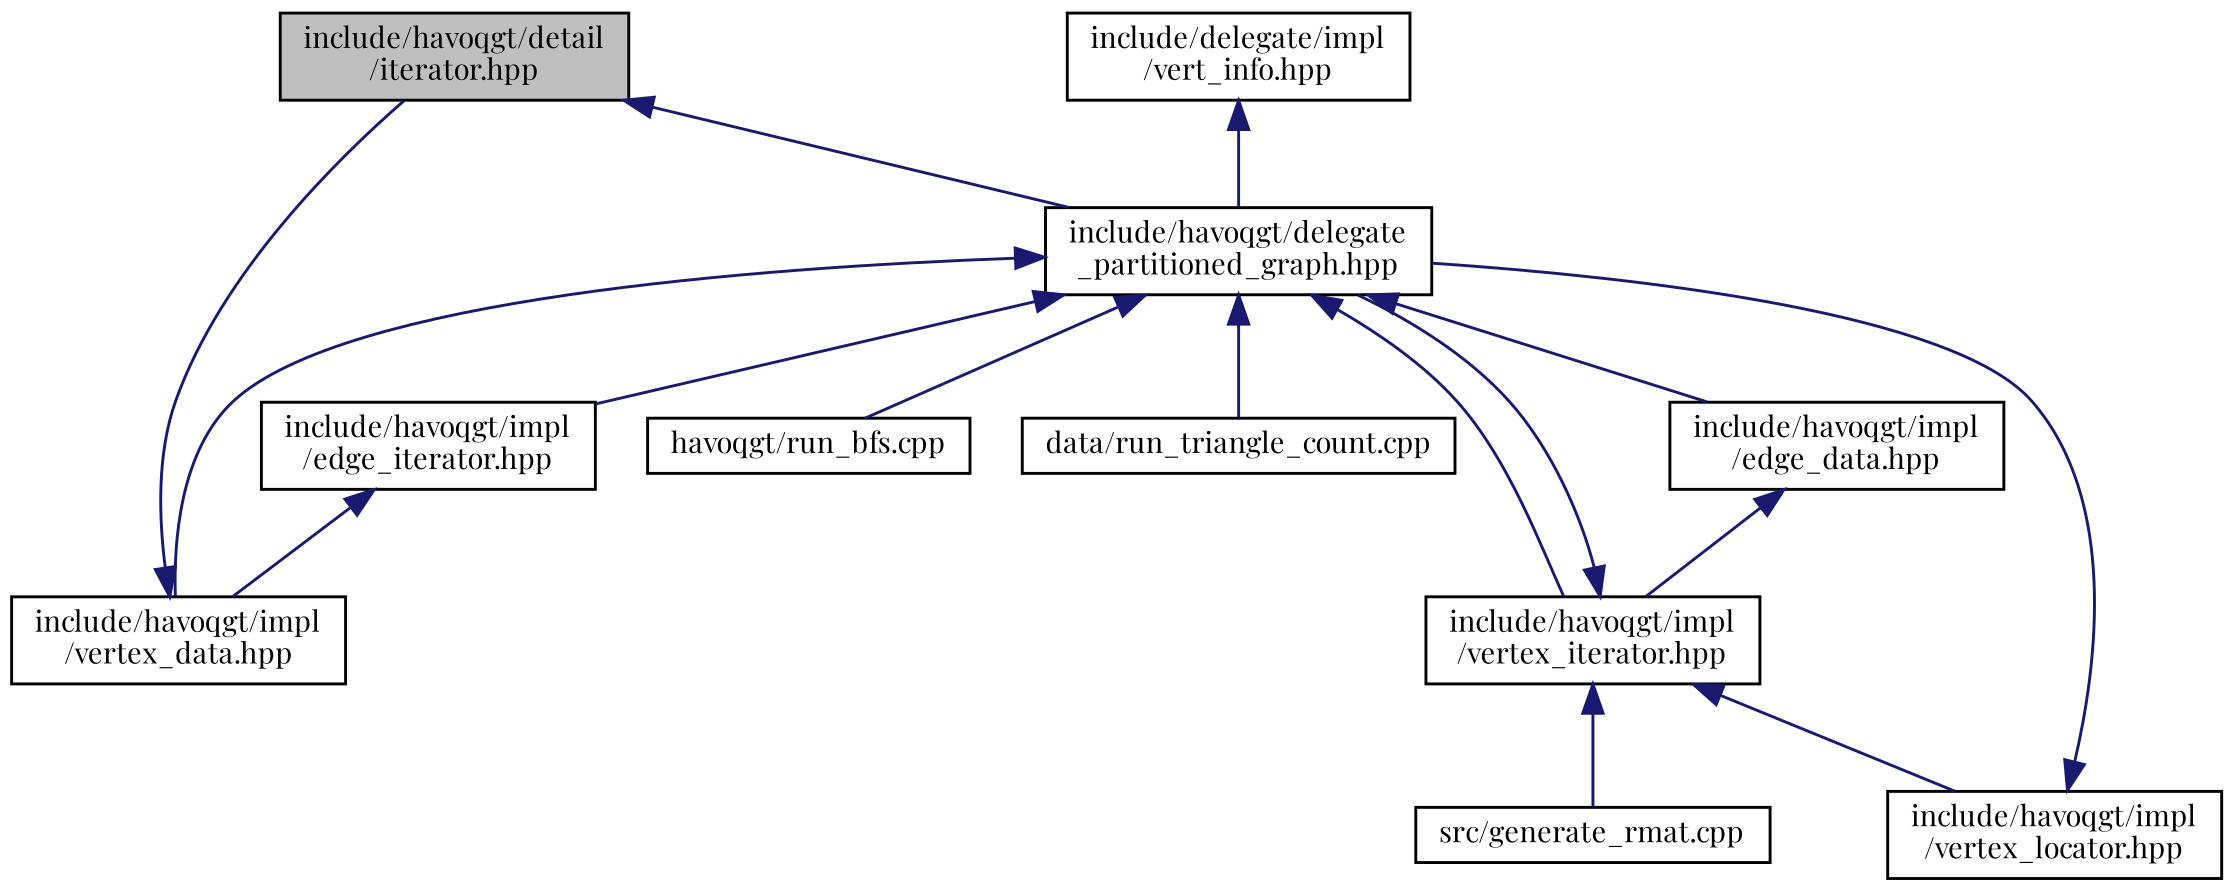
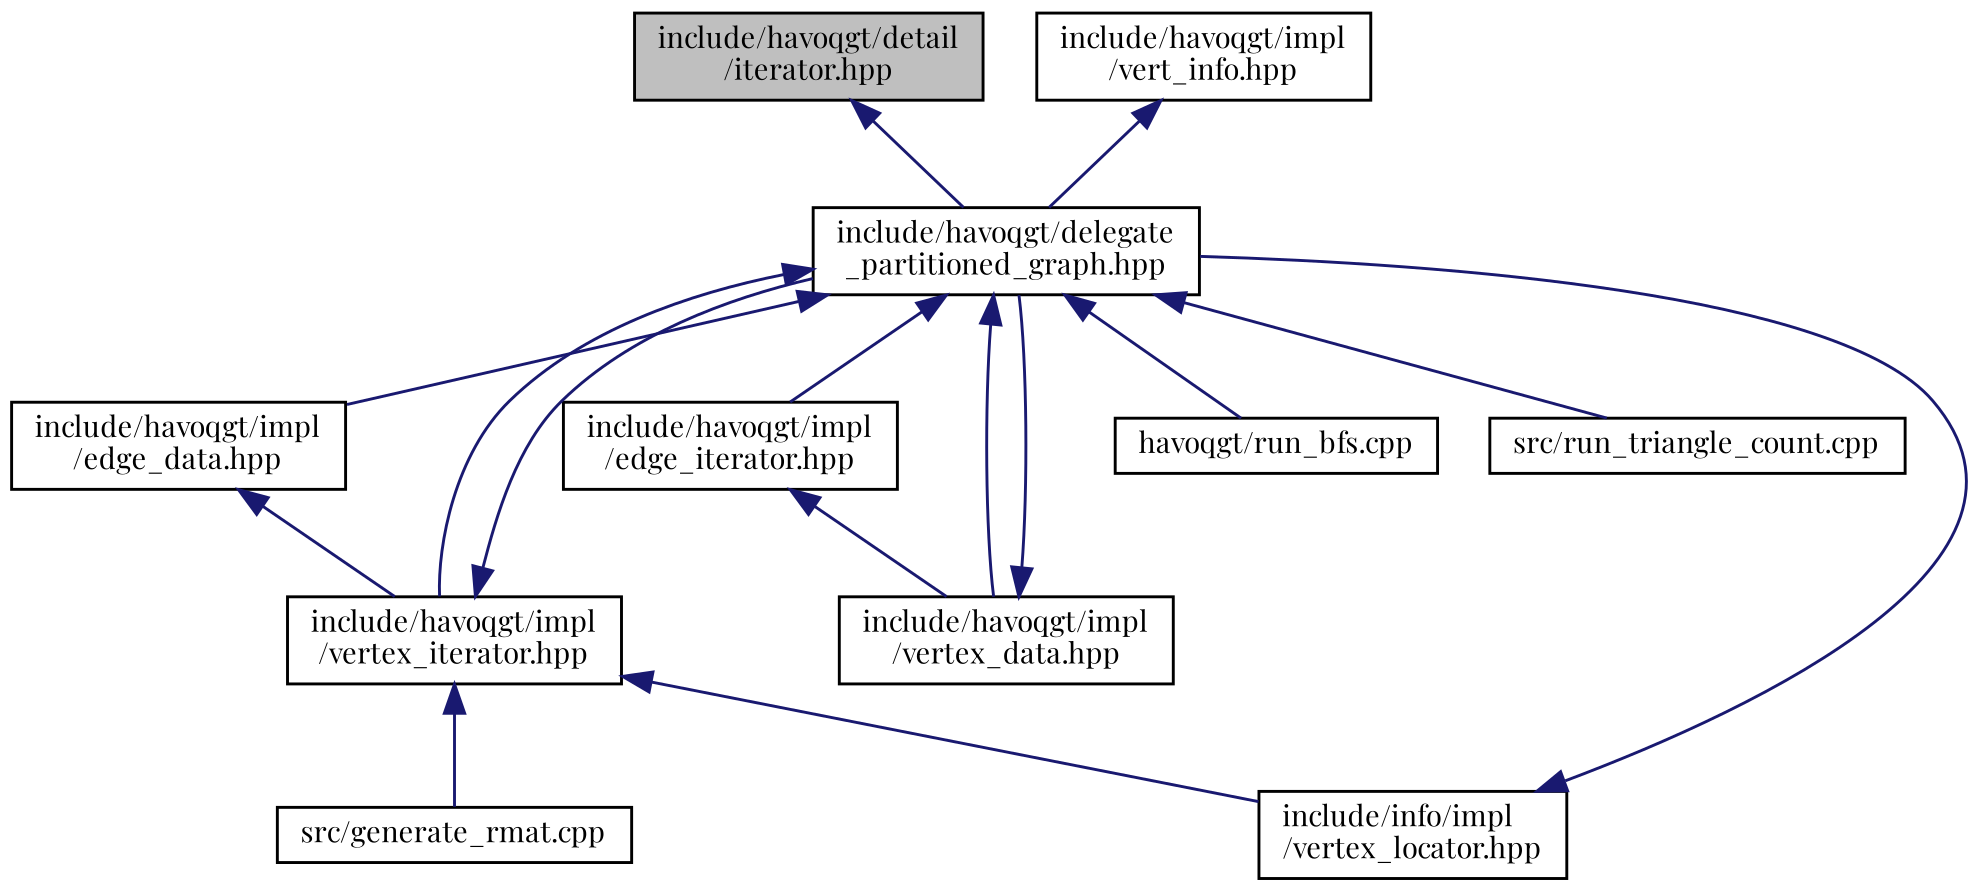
node "include/delegate/impl /vert_info.hpp": label "include/delegate/impl /vert_info.hpp" -> "include/havoqgt/impl /vert_info.hpp"
edge "include/havoqgt/detail /iterator.hpp" -> "include/havoqgt/impl /vertex_data.hpp": now "include/havoqgt/delegate _partitioned_graph.hpp" -> "include/havoqgt/impl /vertex_data.hpp"
node "data/run_triangle_count.cpp": label "data/run_triangle_count.cpp" -> "src/run_triangle_count.cpp"
node "include/havoqgt/impl /vertex_locator.hpp": label "include/havoqgt/impl /vertex_locator.hpp" -> "include/info/impl /vertex_locator.hpp"
